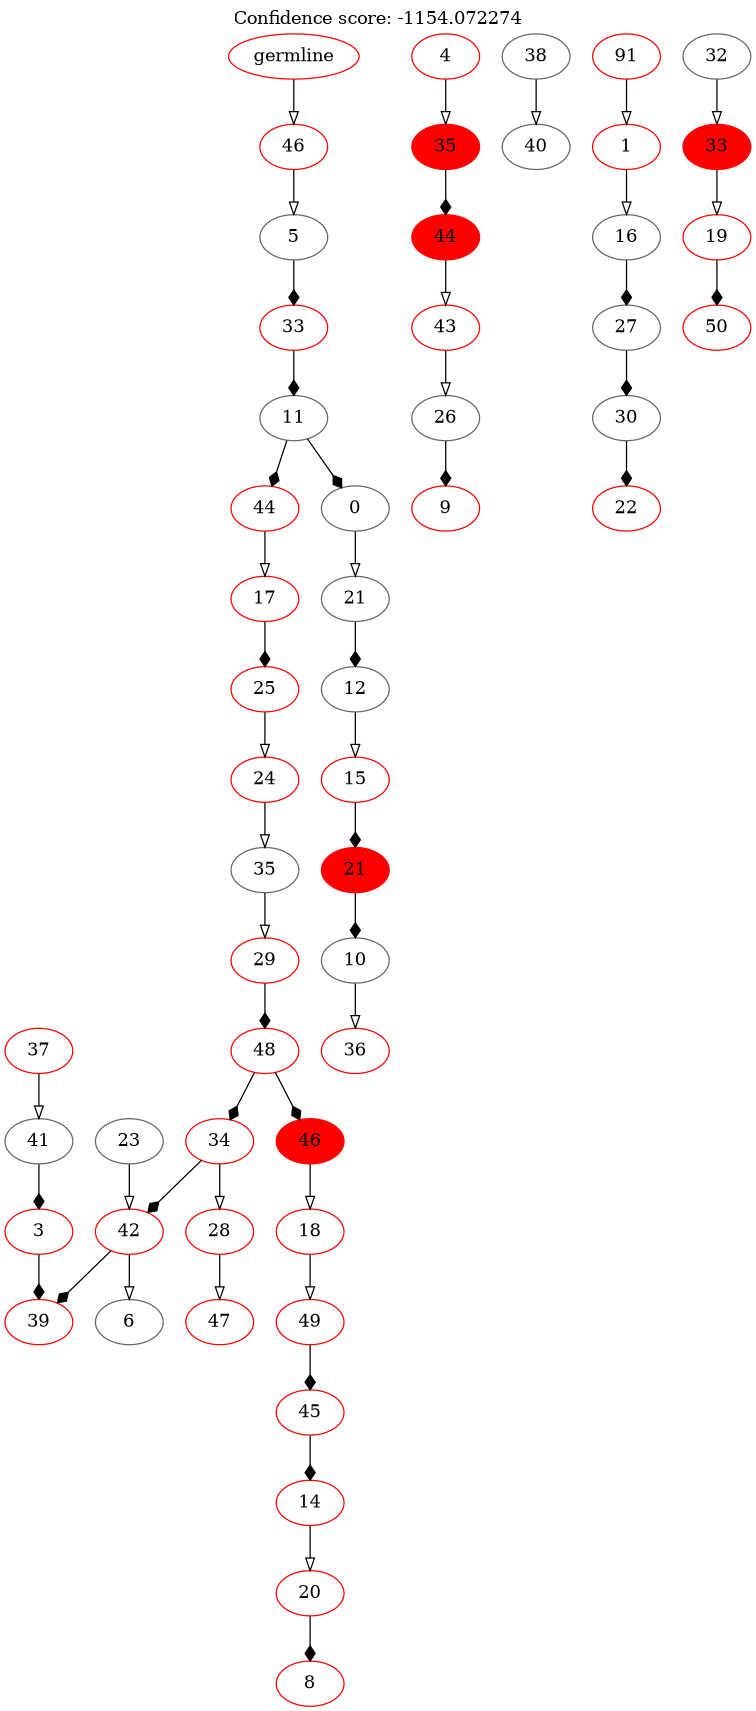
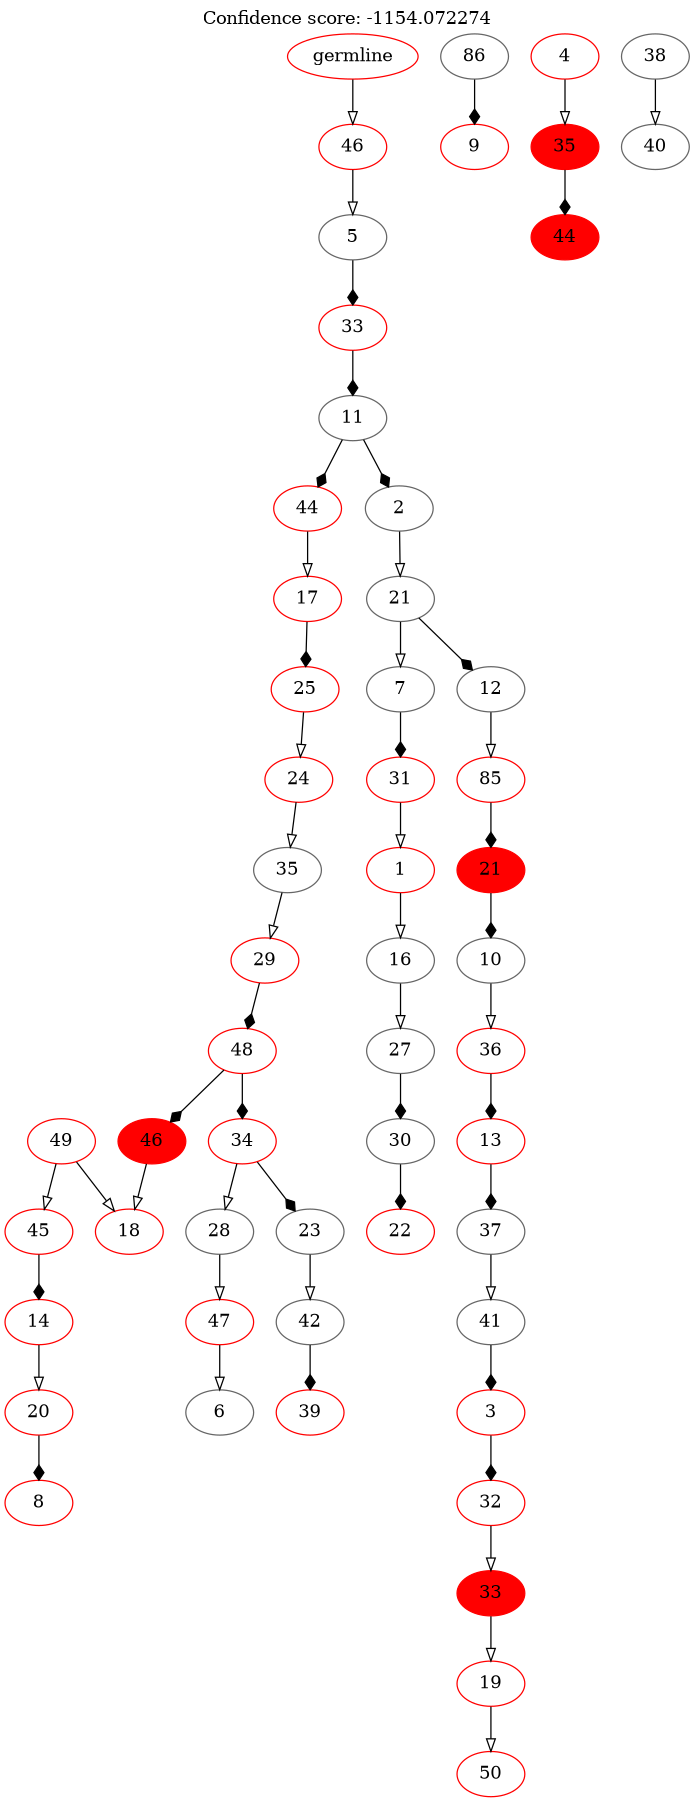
node "91": label "91" -> "31"
node "32": color gray40 -> red
edge "16" -> "27": arrowhead diamond -> onormal
edge "19" -> "50": arrowhead diamond -> onormal
node "43": removed
node "26": label "26" -> "86"
node "0": label "0" -> "2"
node "7": added
node "15": label "15" -> "85"
node "37": color red -> gray40
node "13": added
edge "34" -> "42": now "34" -> "23"
node "42": color red -> gray40
node "28": color red -> gray40
edge "3" -> "39": now "3" -> "32"
edge "42" -> "6": now "47" -> "6"
edge "18" -> "49": reversed
edge "49" -> "45": arrowhead diamond -> onormal
